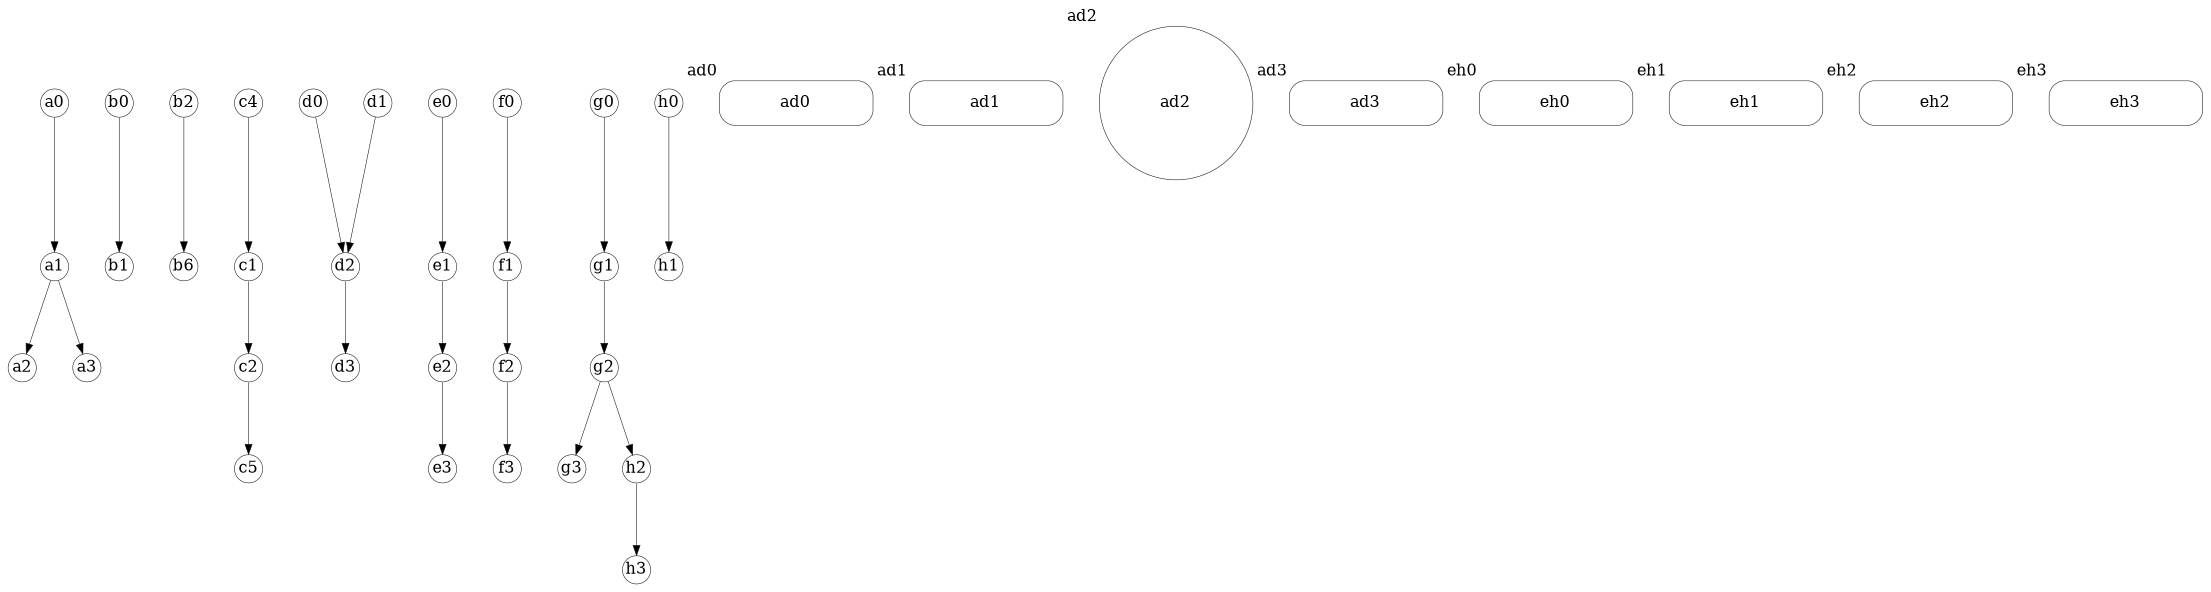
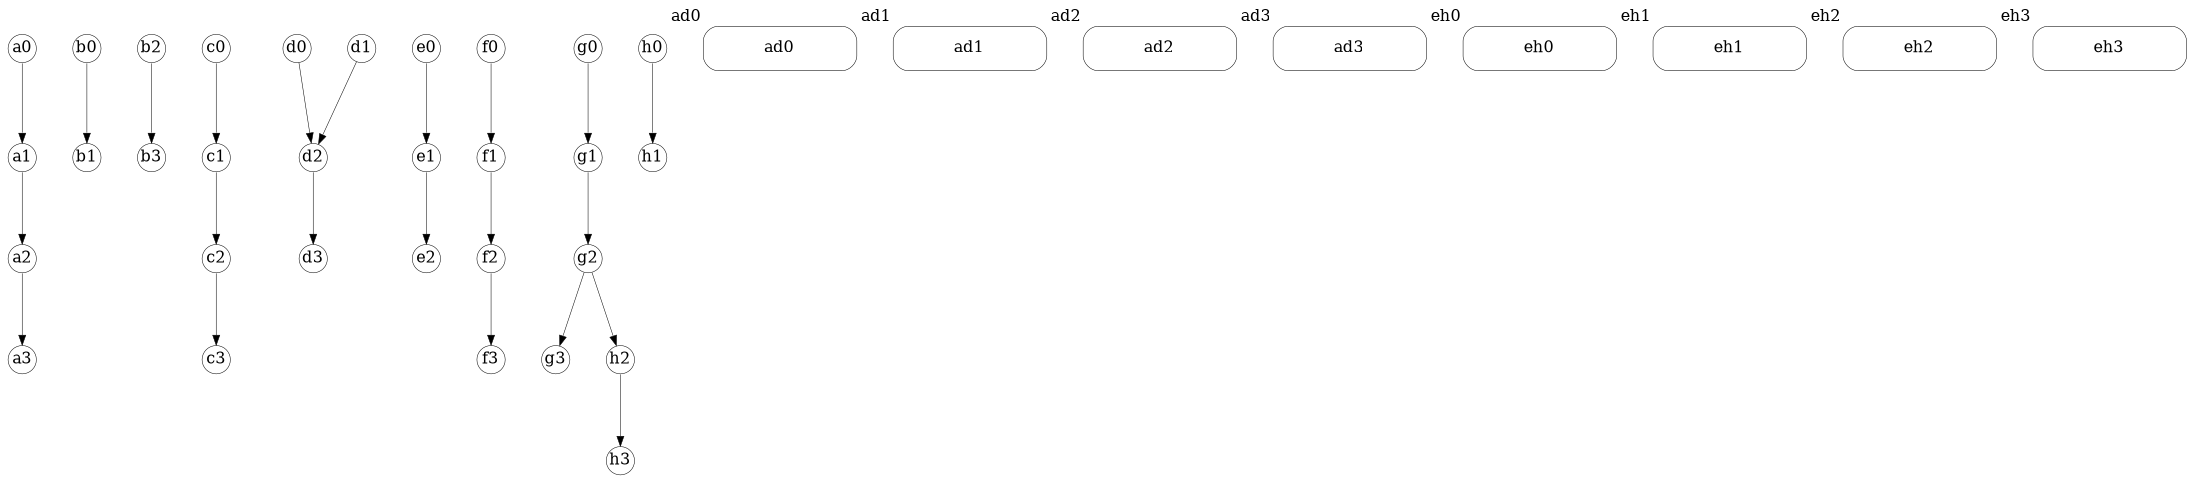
node "c4": label "c4" -> "c0"
node "ad2 ad2": shape circle -> box
node "b6": label "b6" -> "b3"
edge "a1" -> "a3": now "a2" -> "a3"
node "c5": label "c5" -> "c3"
node "e3": removed
